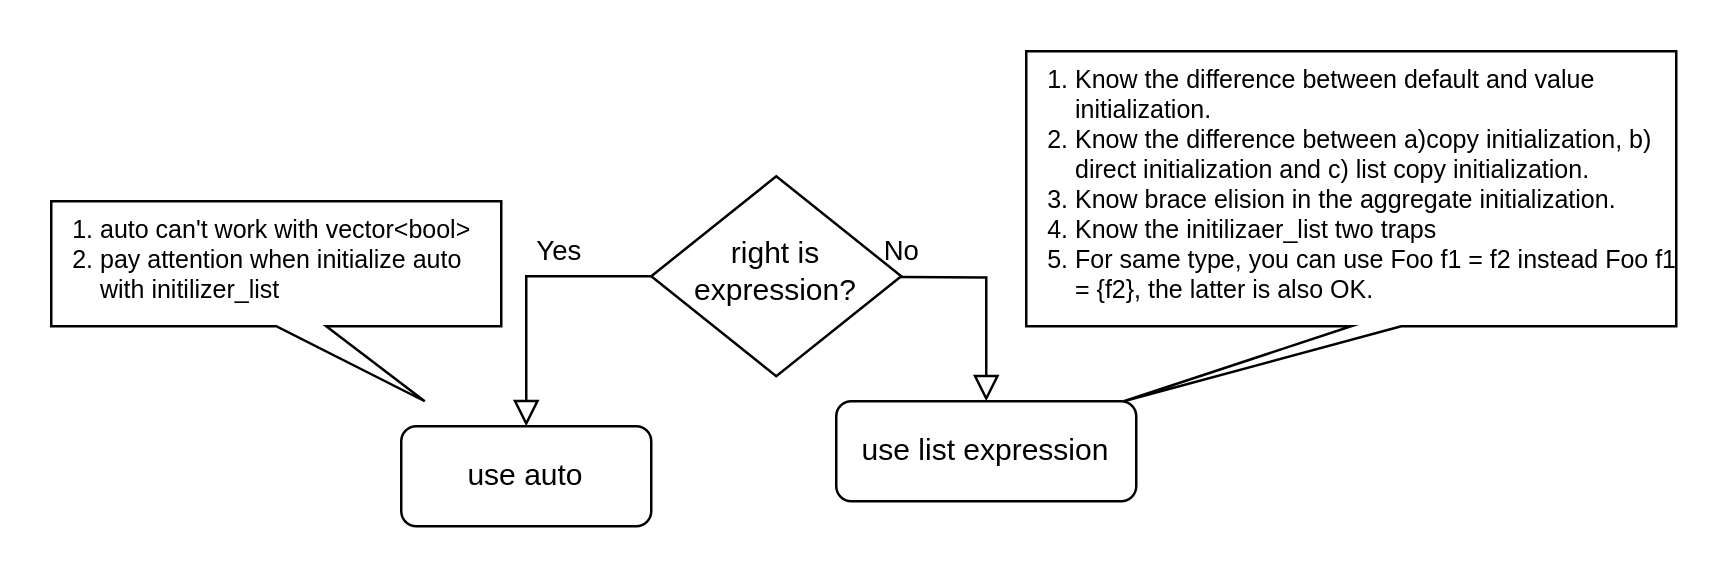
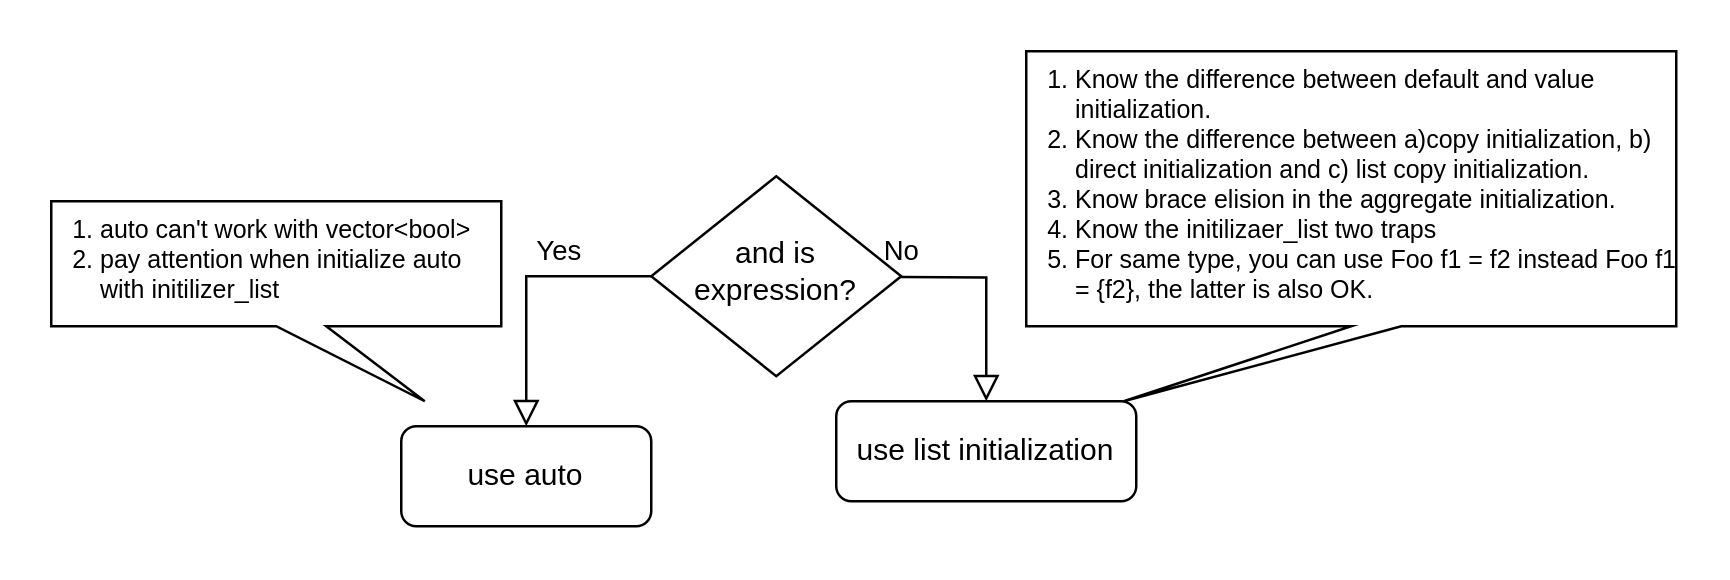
node "right is expression?": label "right is expression?" -> "and is expression?"
node "use list expression": label "use list expression" -> "use list initialization"
